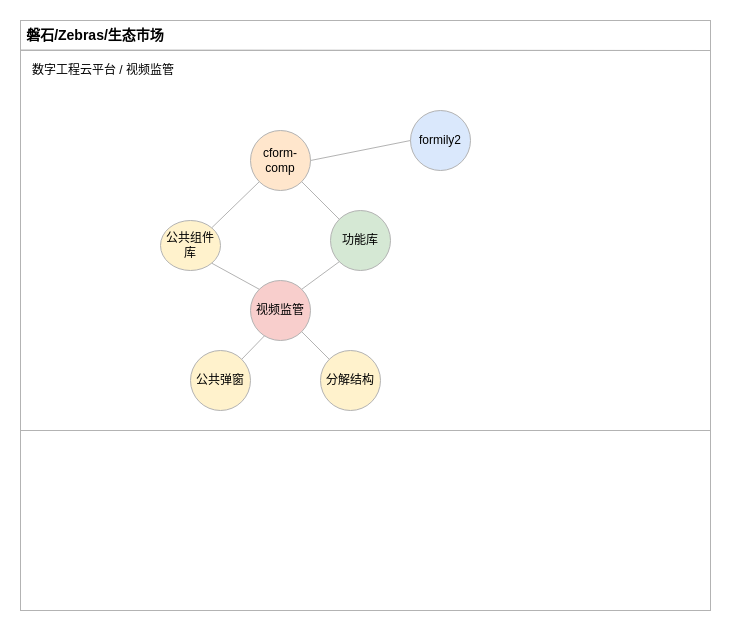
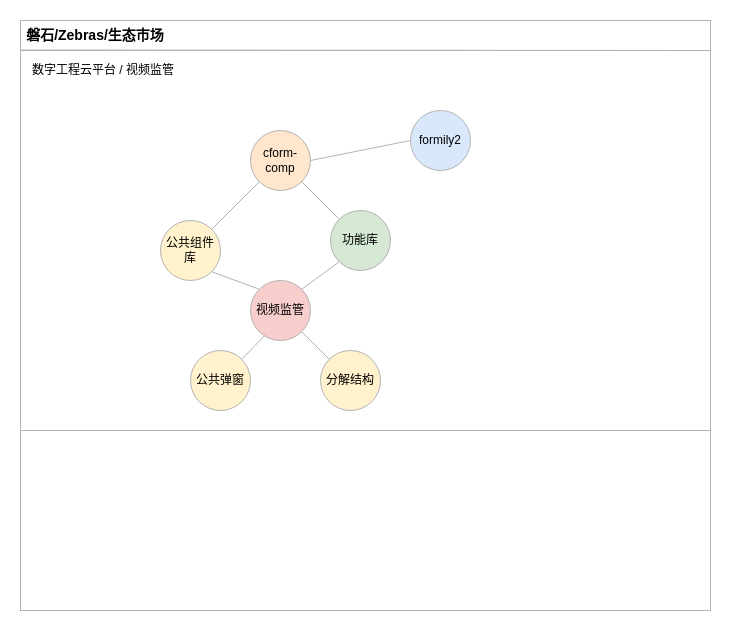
node "公共组件库": size 60x50 -> 60x60
